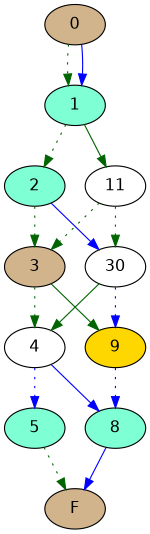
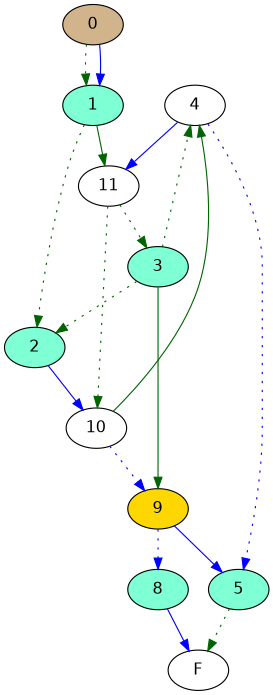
edge "2" -> "3": reversed
node "3": fillcolor tan -> aquamarine
node "30": label "30" -> "10"
edge "4" -> "8": now "4" -> "11"
node "F": fillcolor tan -> white
edge "9" -> "5": added
